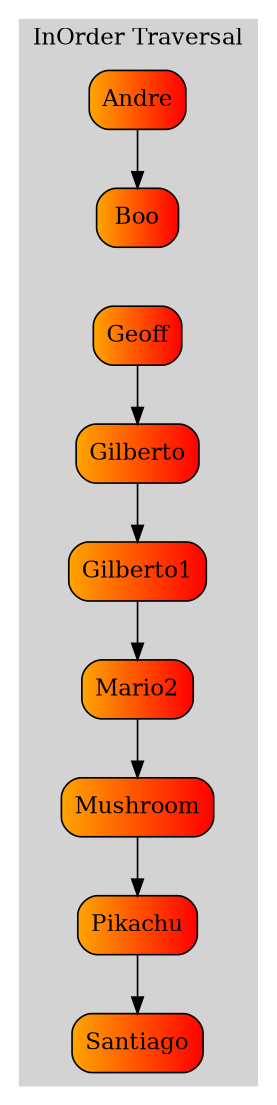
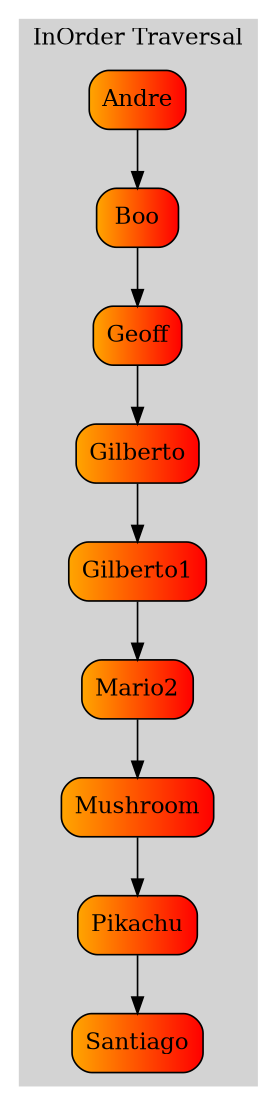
edge "Boo" -> "Geoff": added
